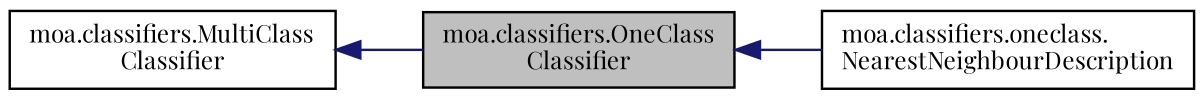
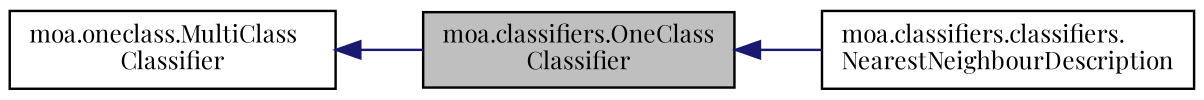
node "moa.classifiers.MultiClass Classifier": label "moa.classifiers.MultiClass Classifier" -> "moa.oneclass.MultiClass Classifier"
node "moa.classifiers.oneclass. NearestNeighbourDescription": label "moa.classifiers.oneclass. NearestNeighbourDescription" -> "moa.classifiers.classifiers. NearestNeighbourDescription"
